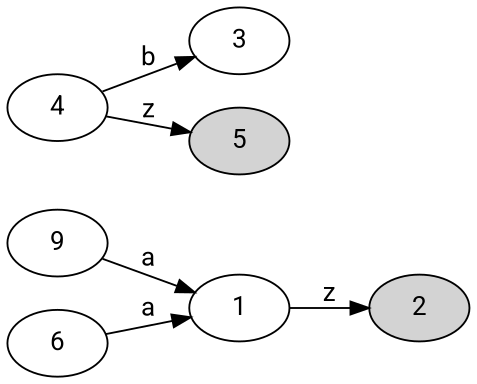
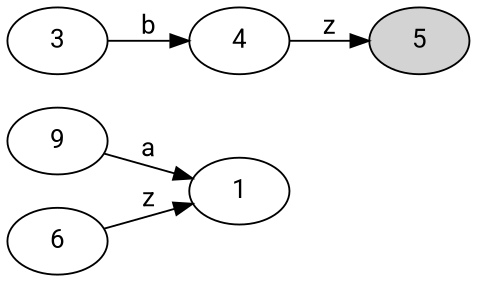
edge "4" -> "3": reversed
node "2": removed
edge "6" -> "1": label "a" -> "z"
